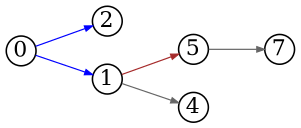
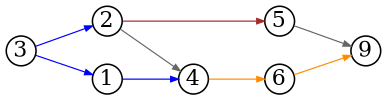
edge "2" -> "4": added
node "7": label "7" -> "9"
node "0": label "0" -> "3"
edge "1" -> "5": now "2" -> "5"
node "6": added
edge "1" -> "4": color gray40 -> blue
